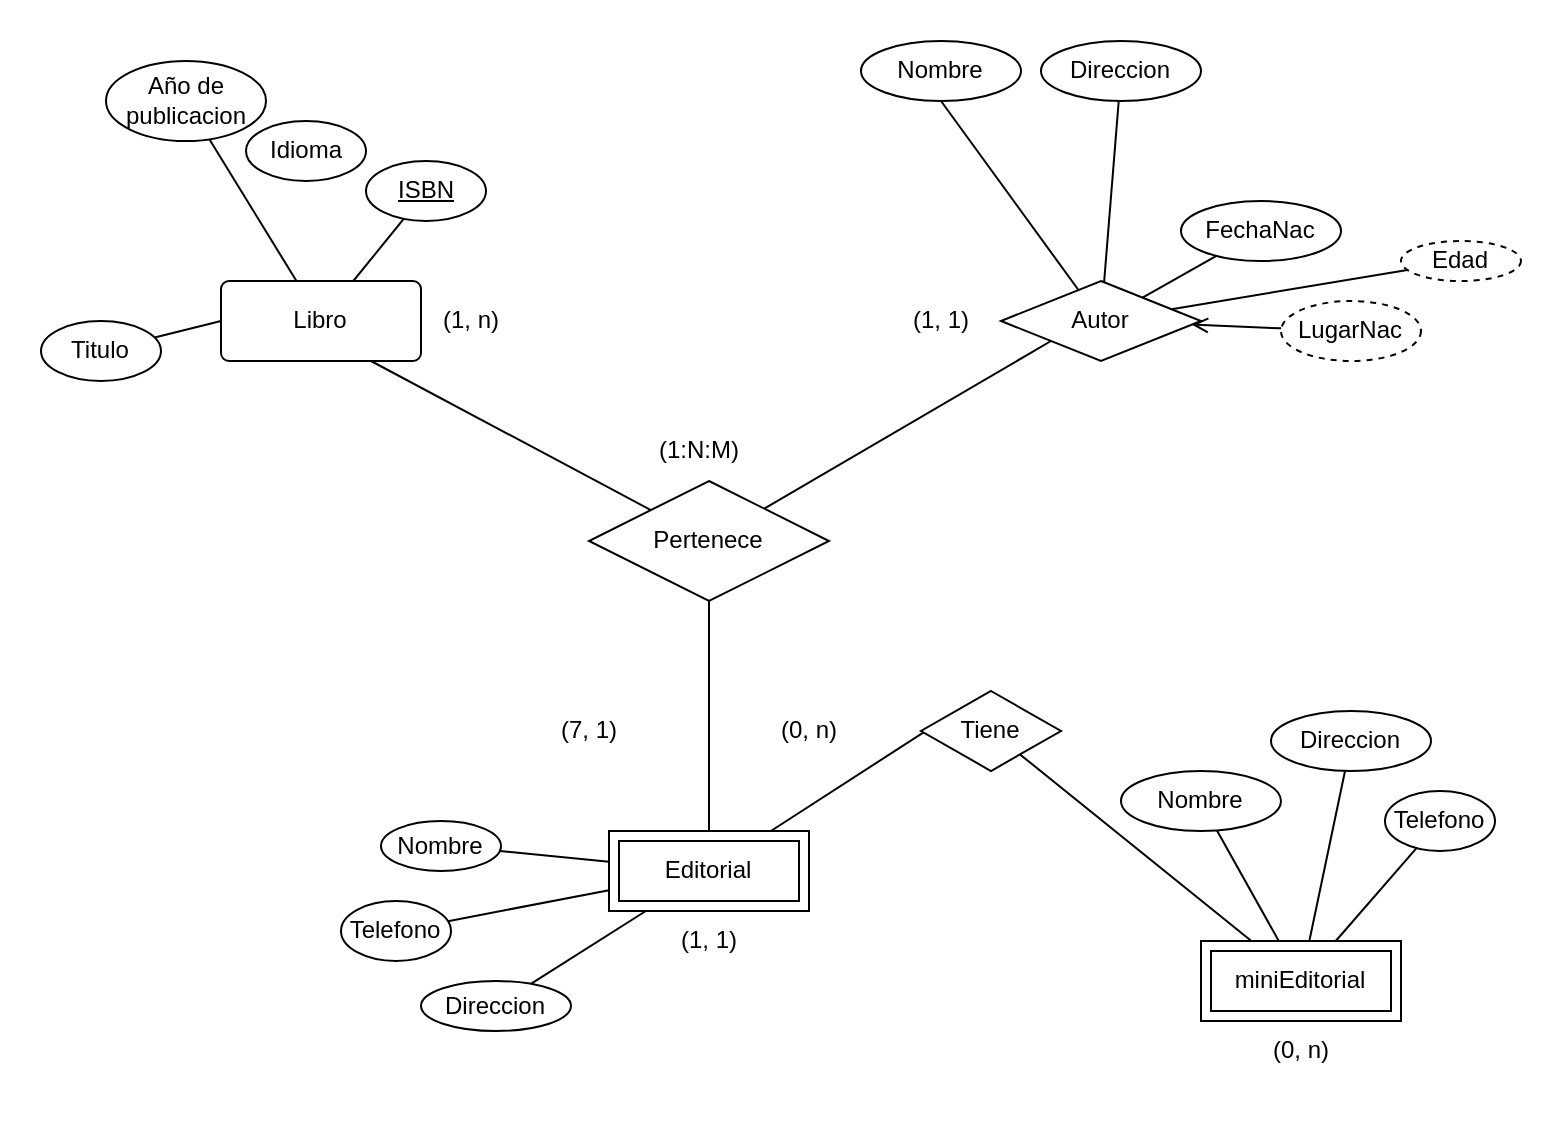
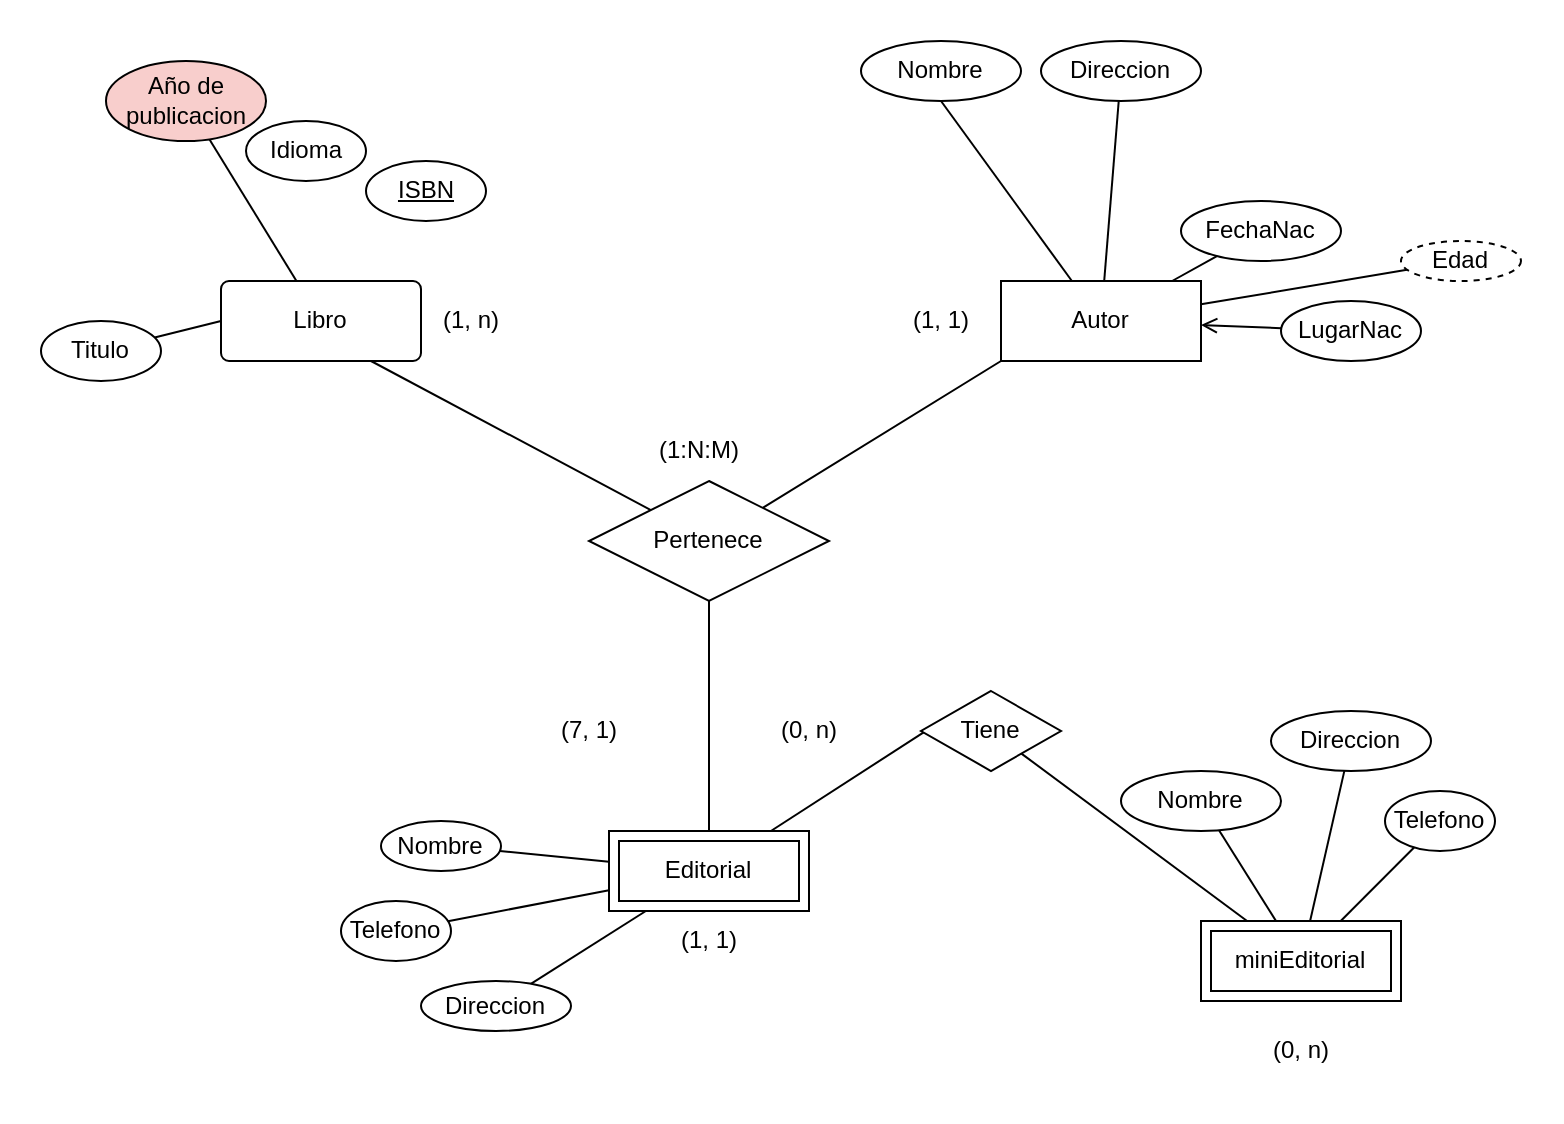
node "Año de publicacion": fillcolor #ffffff -> #f8cecc
edge "ISBN" -- "Libro": removed
node "Autor": shape diamond -> rectangle
node "LugarNac": style dashed -> solid
node "miniEditorial": moved (1301, 981) -> (1301, 961)
